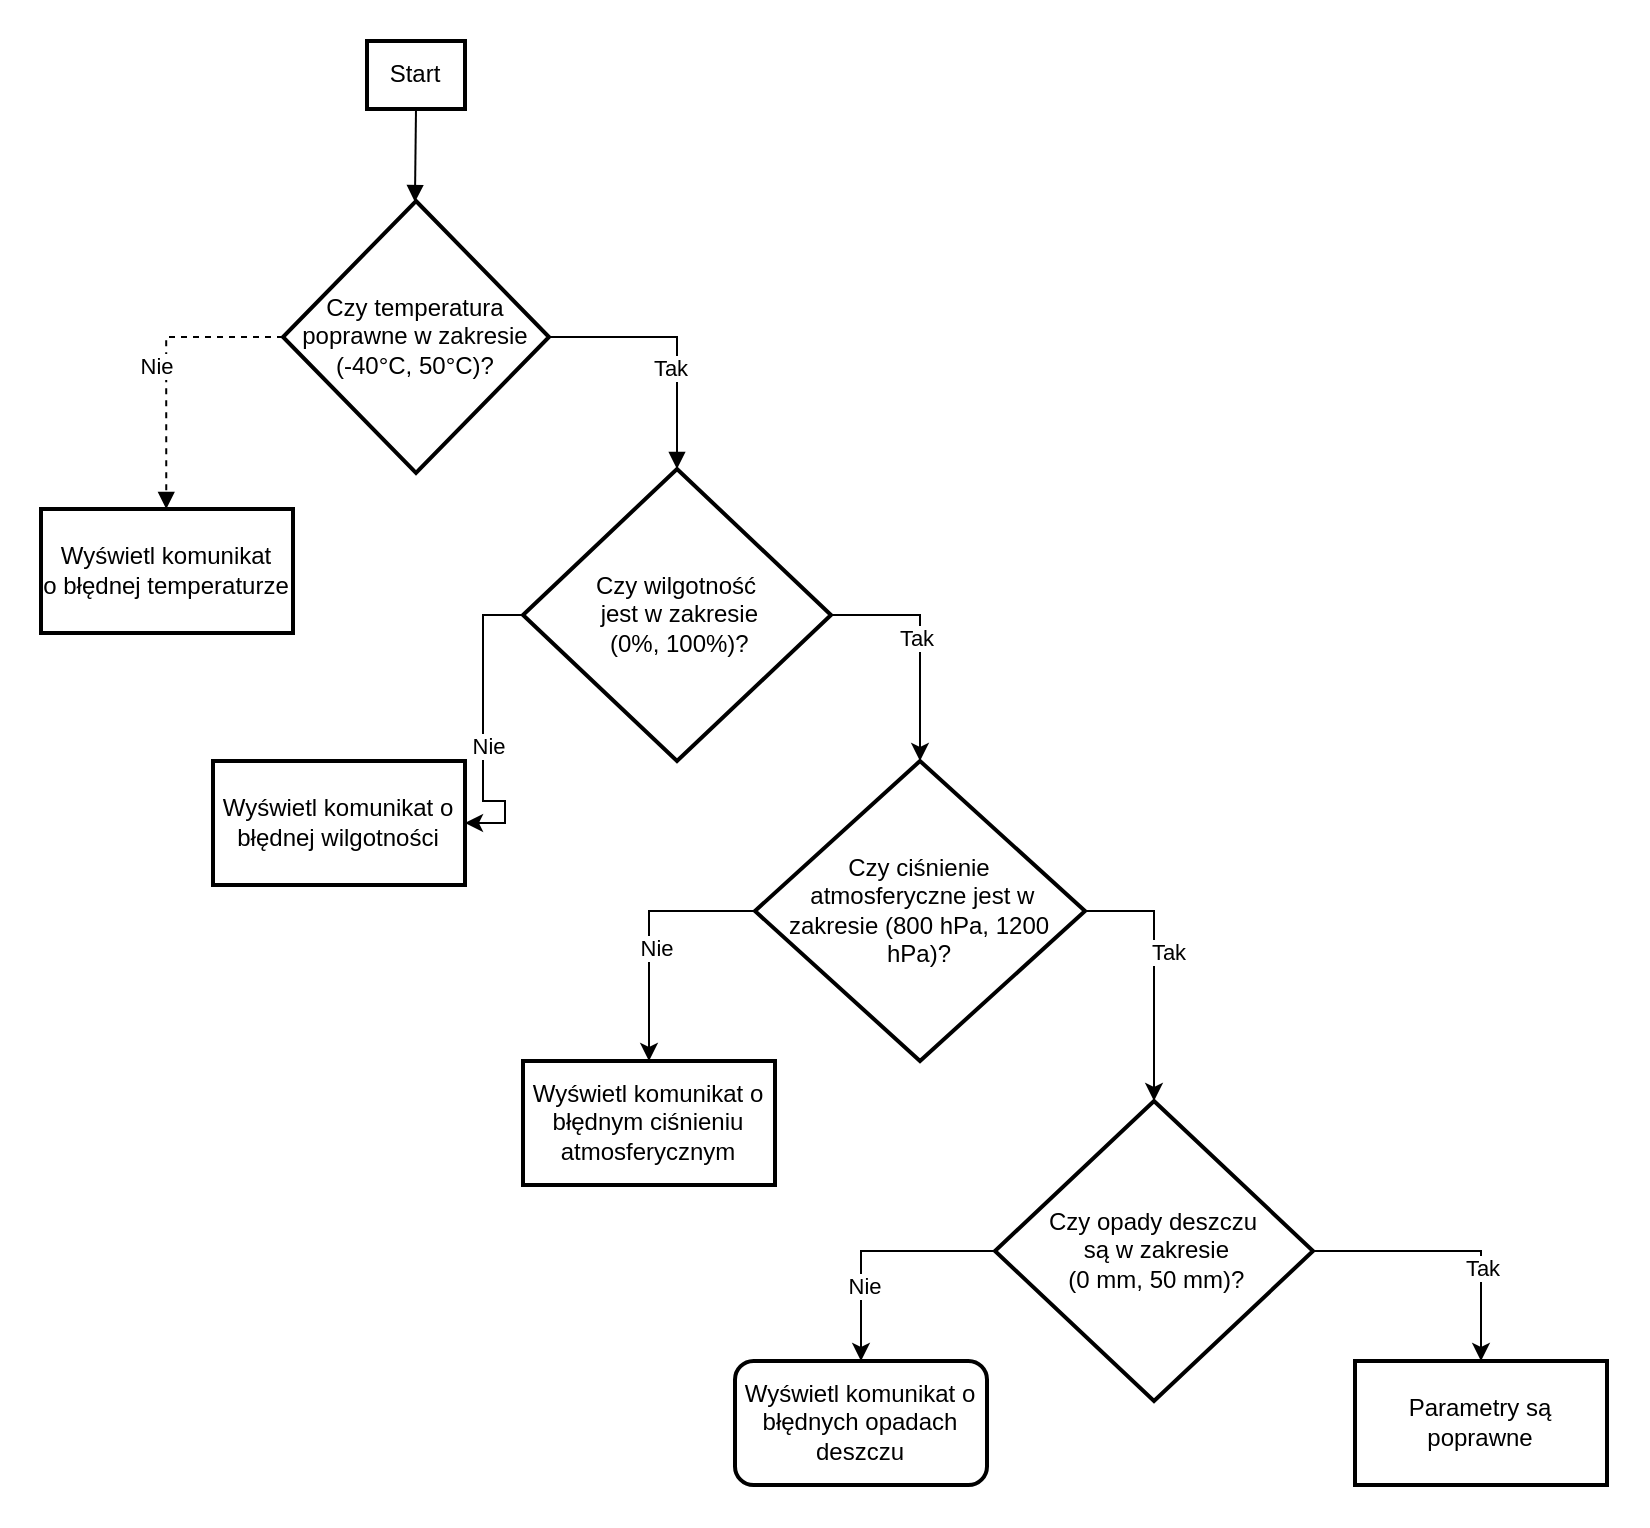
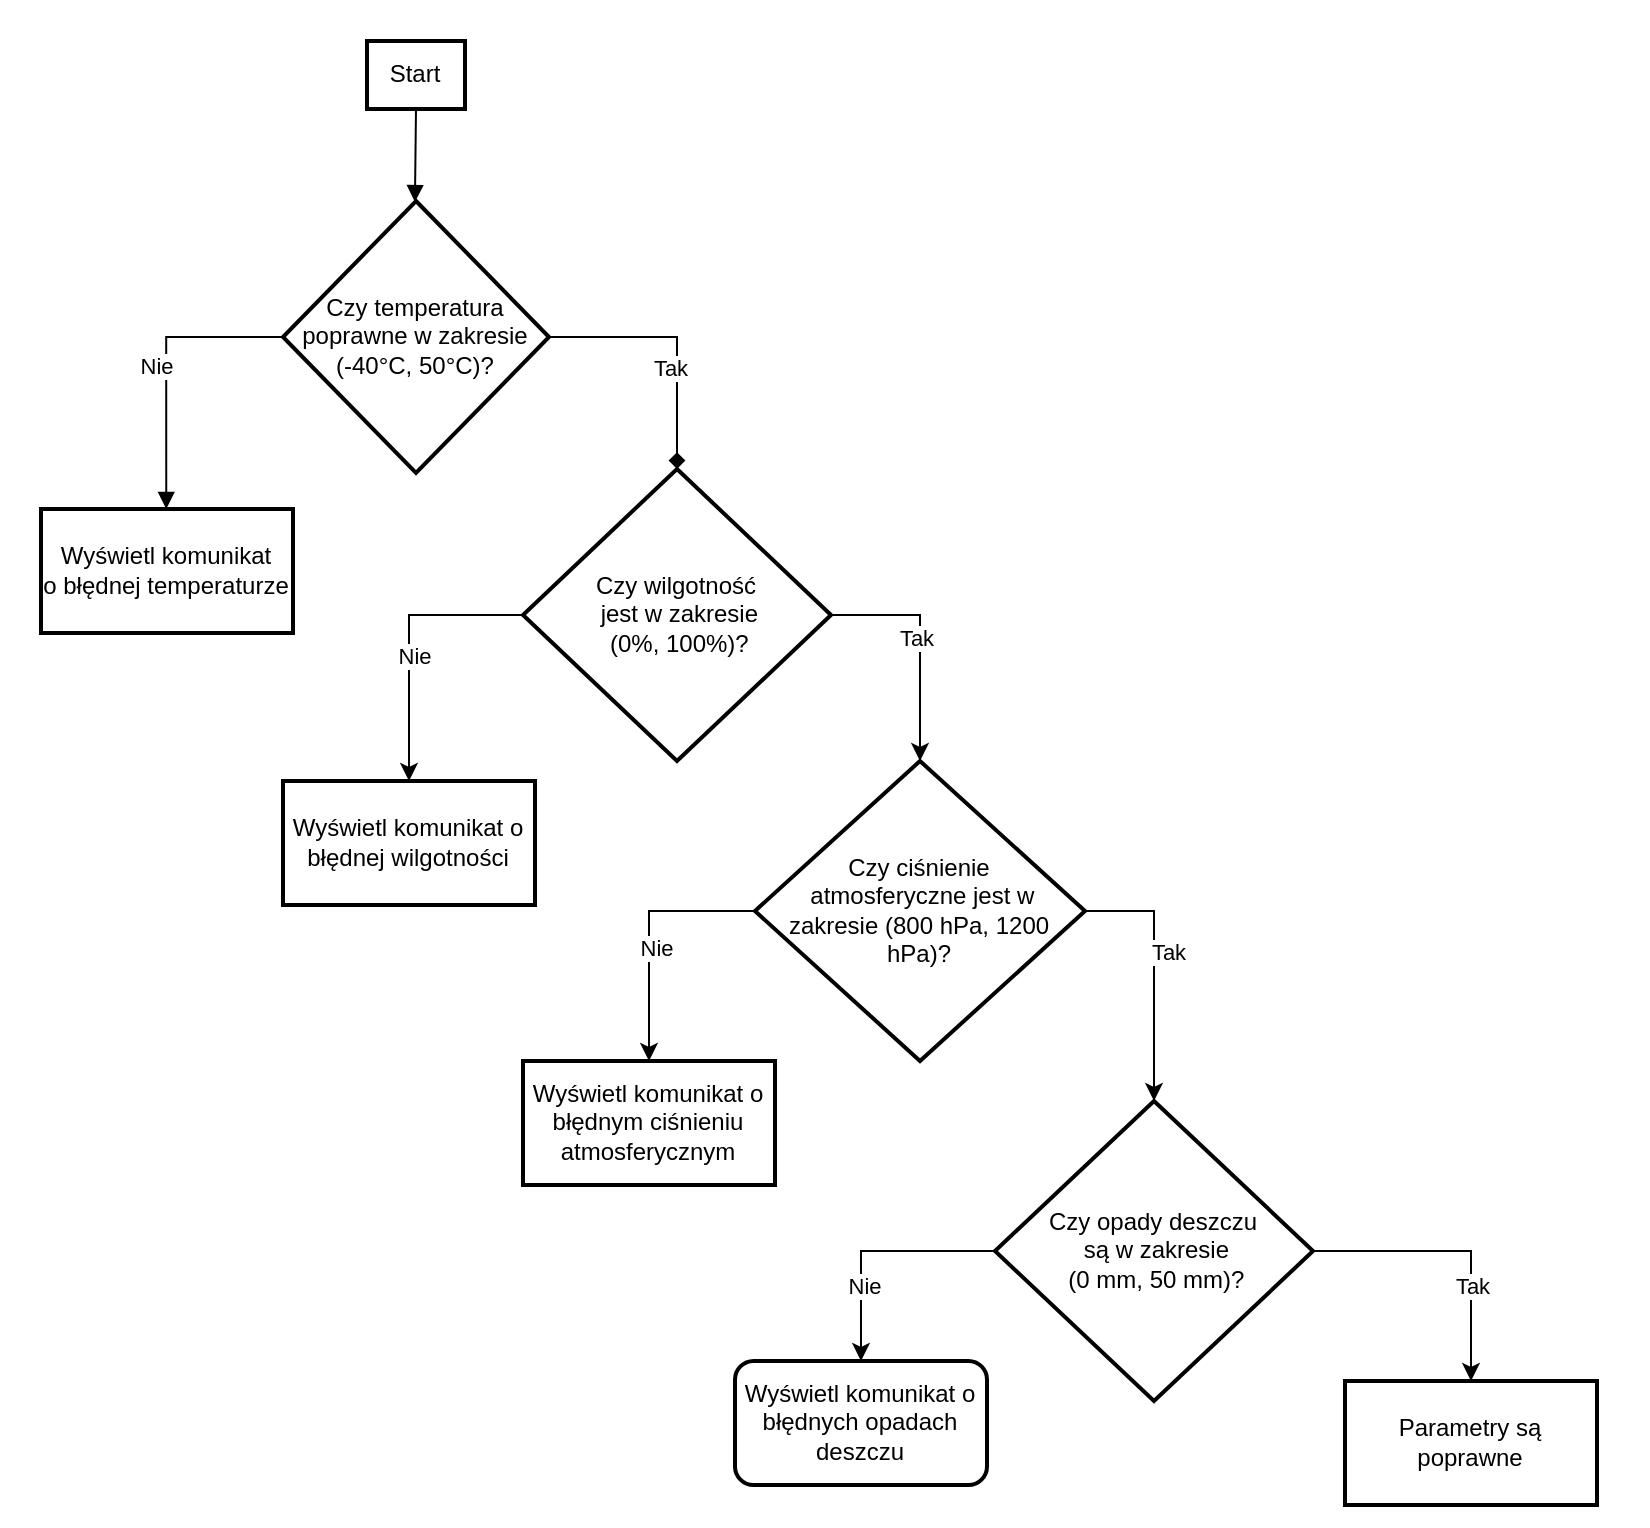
edge "Czy temperatura poprawne w zakresie (-40°C, 50°C)?" -> "Wyświetl komunikat o błędnej temperaturze": style dashed -> solid
edge "Czy temperatura poprawne w zakresie (-40°C, 50°C)?" -> "Czy wilgotność jest w zakresie (0%, 100%)?": arrowhead block -> diamond
node "Wyświetl komunikat o błędnej wilgotności": moved (339, 823) -> (409, 843)
node "Parametry są poprawne": moved (1481, 1423) -> (1471, 1443)
